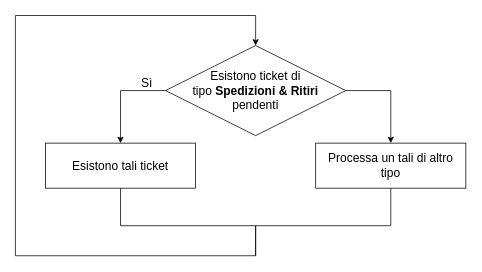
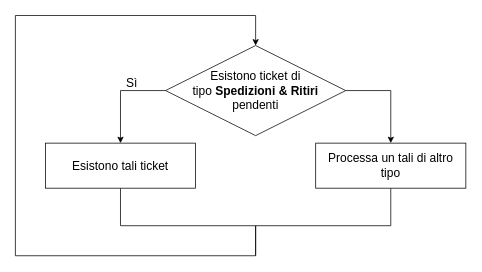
node "Sì": moved (147, 83) -> (132, 83)
